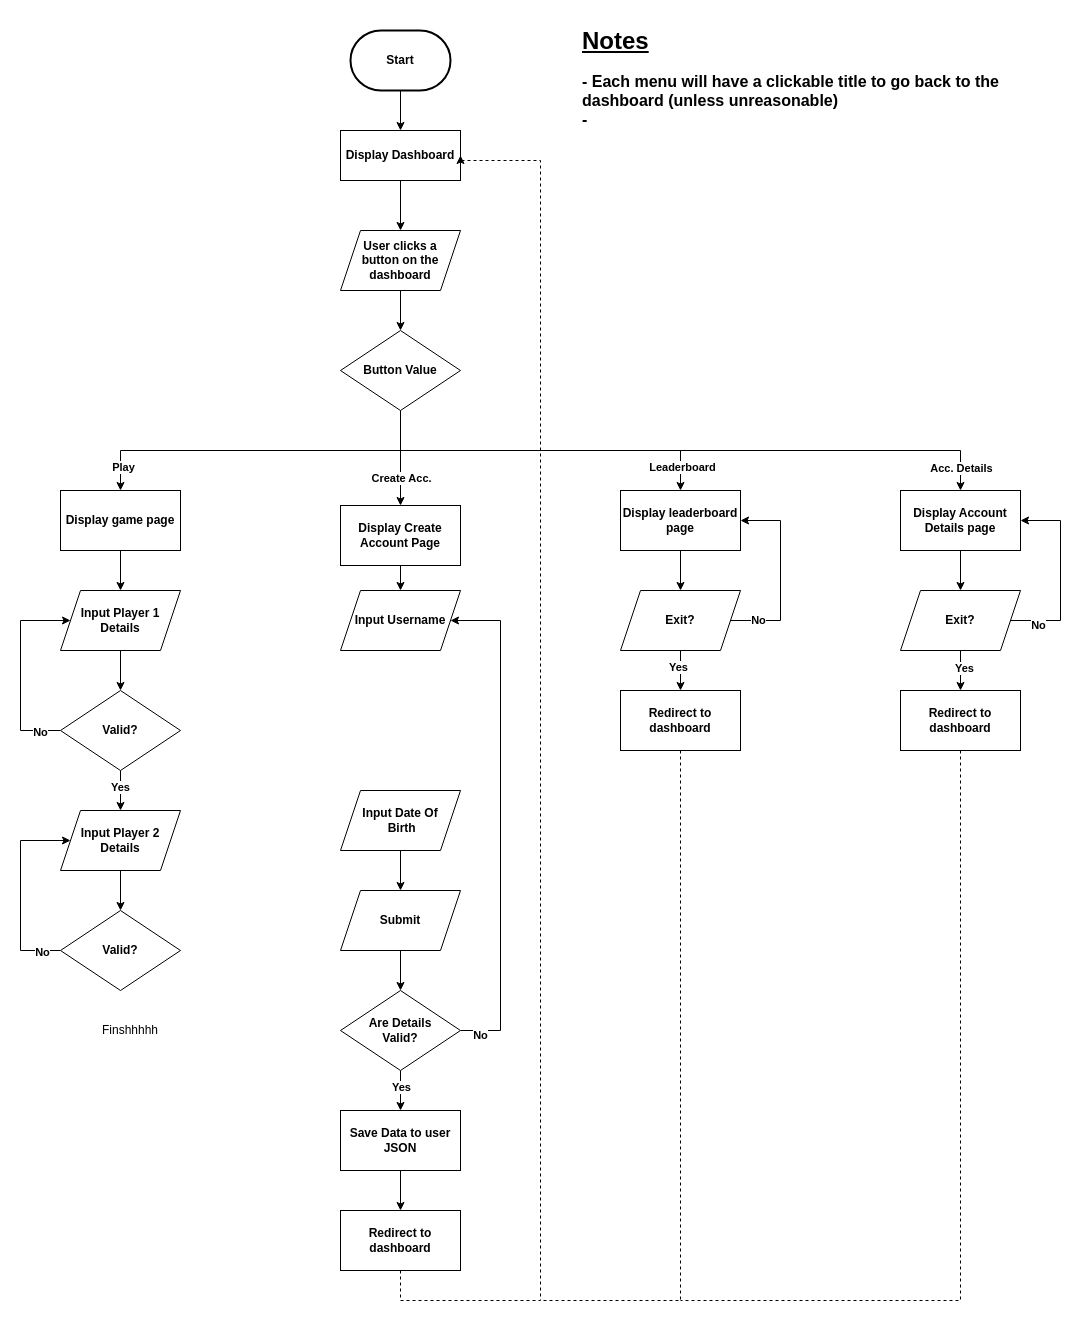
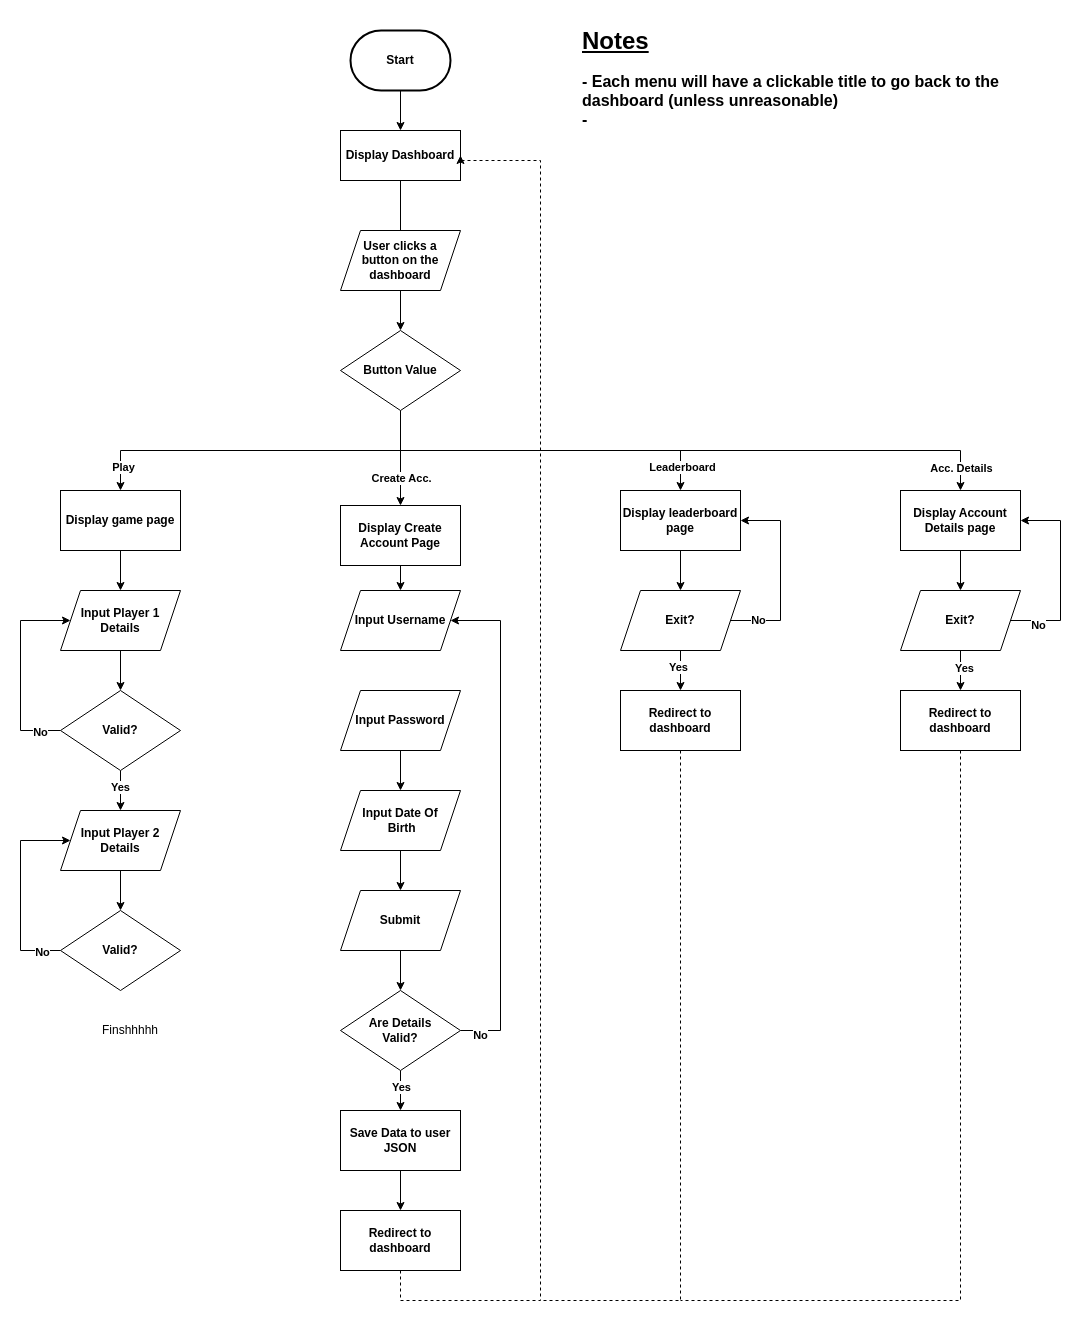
edge "Display Dashboard" -> "User clicks a button on the dashboard": arrowhead classic -> none
node "Input Password": added
edge "Input Password" -> "Input Date Of Birth": added
